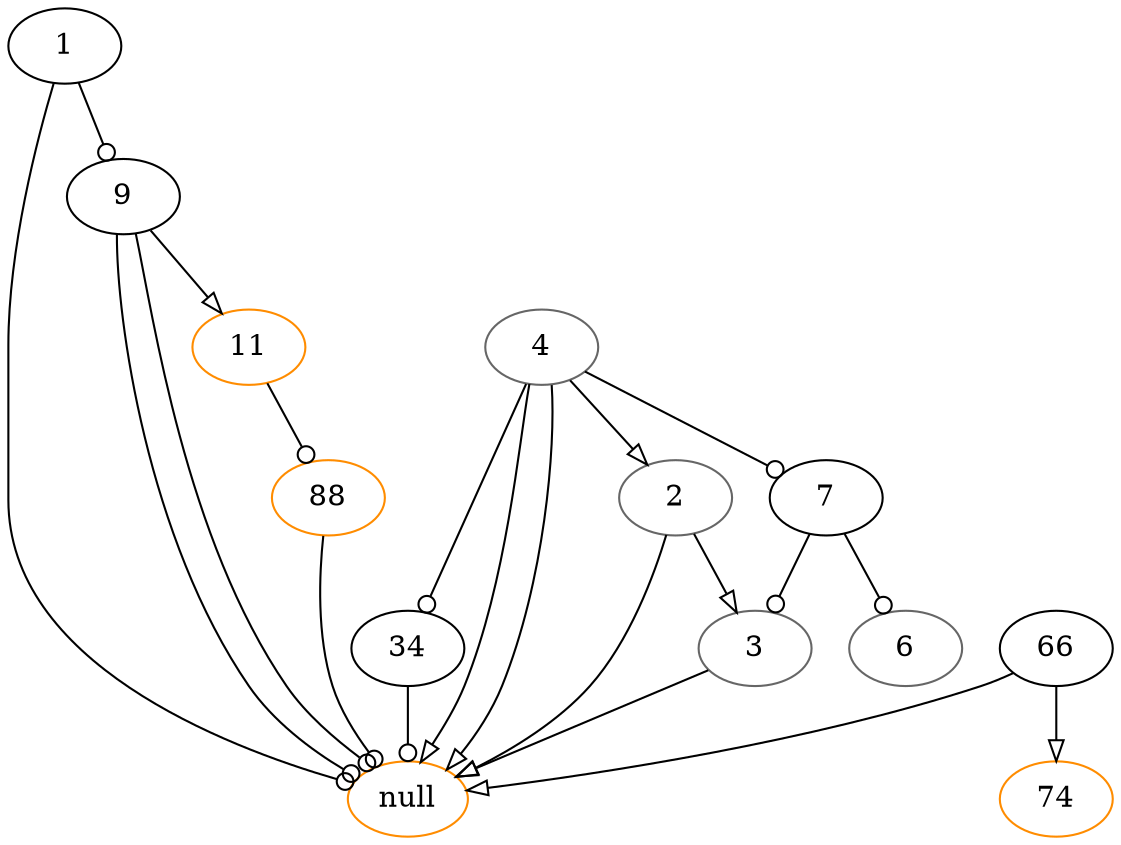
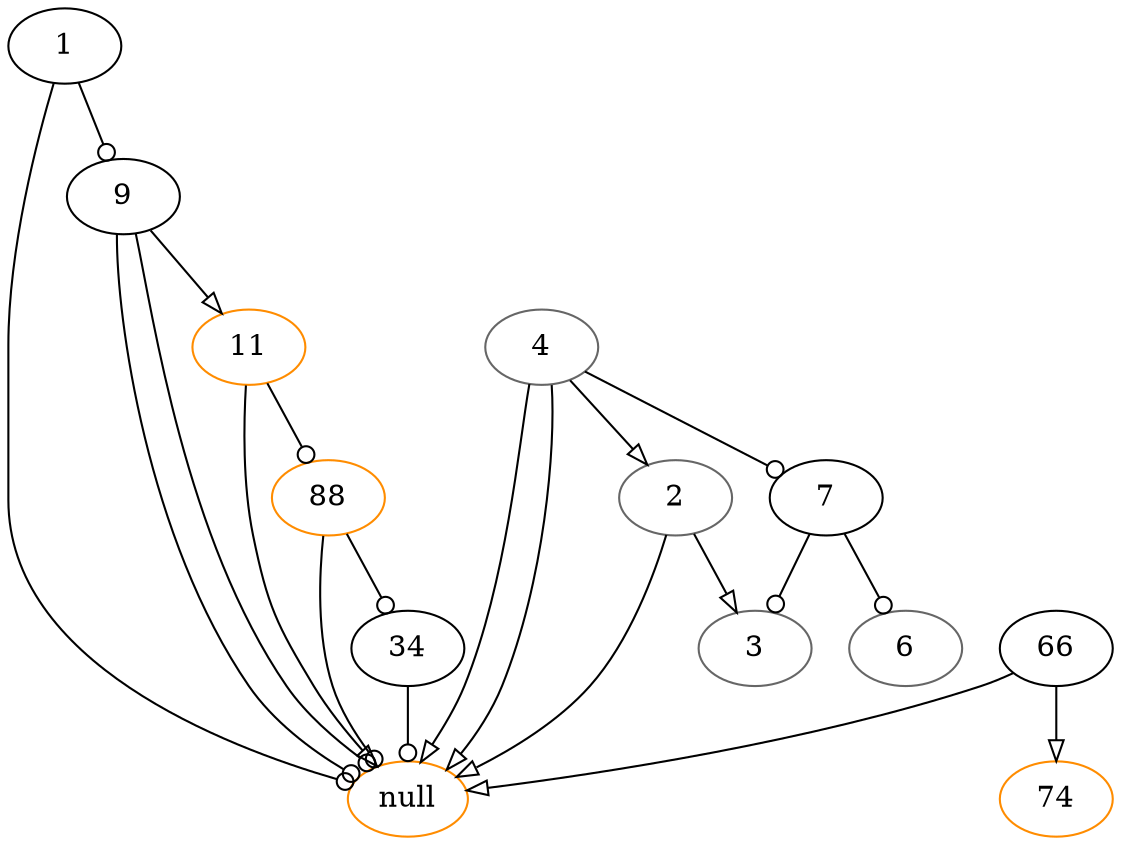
edge "4" -> "34": now "88" -> "34"
edge "3" -> "null": now "11" -> "null"
